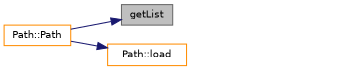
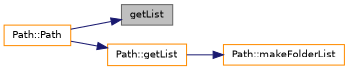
node "Path::load": label "Path::load" -> "Path::getList"
node "Path::makeFolderList": added
